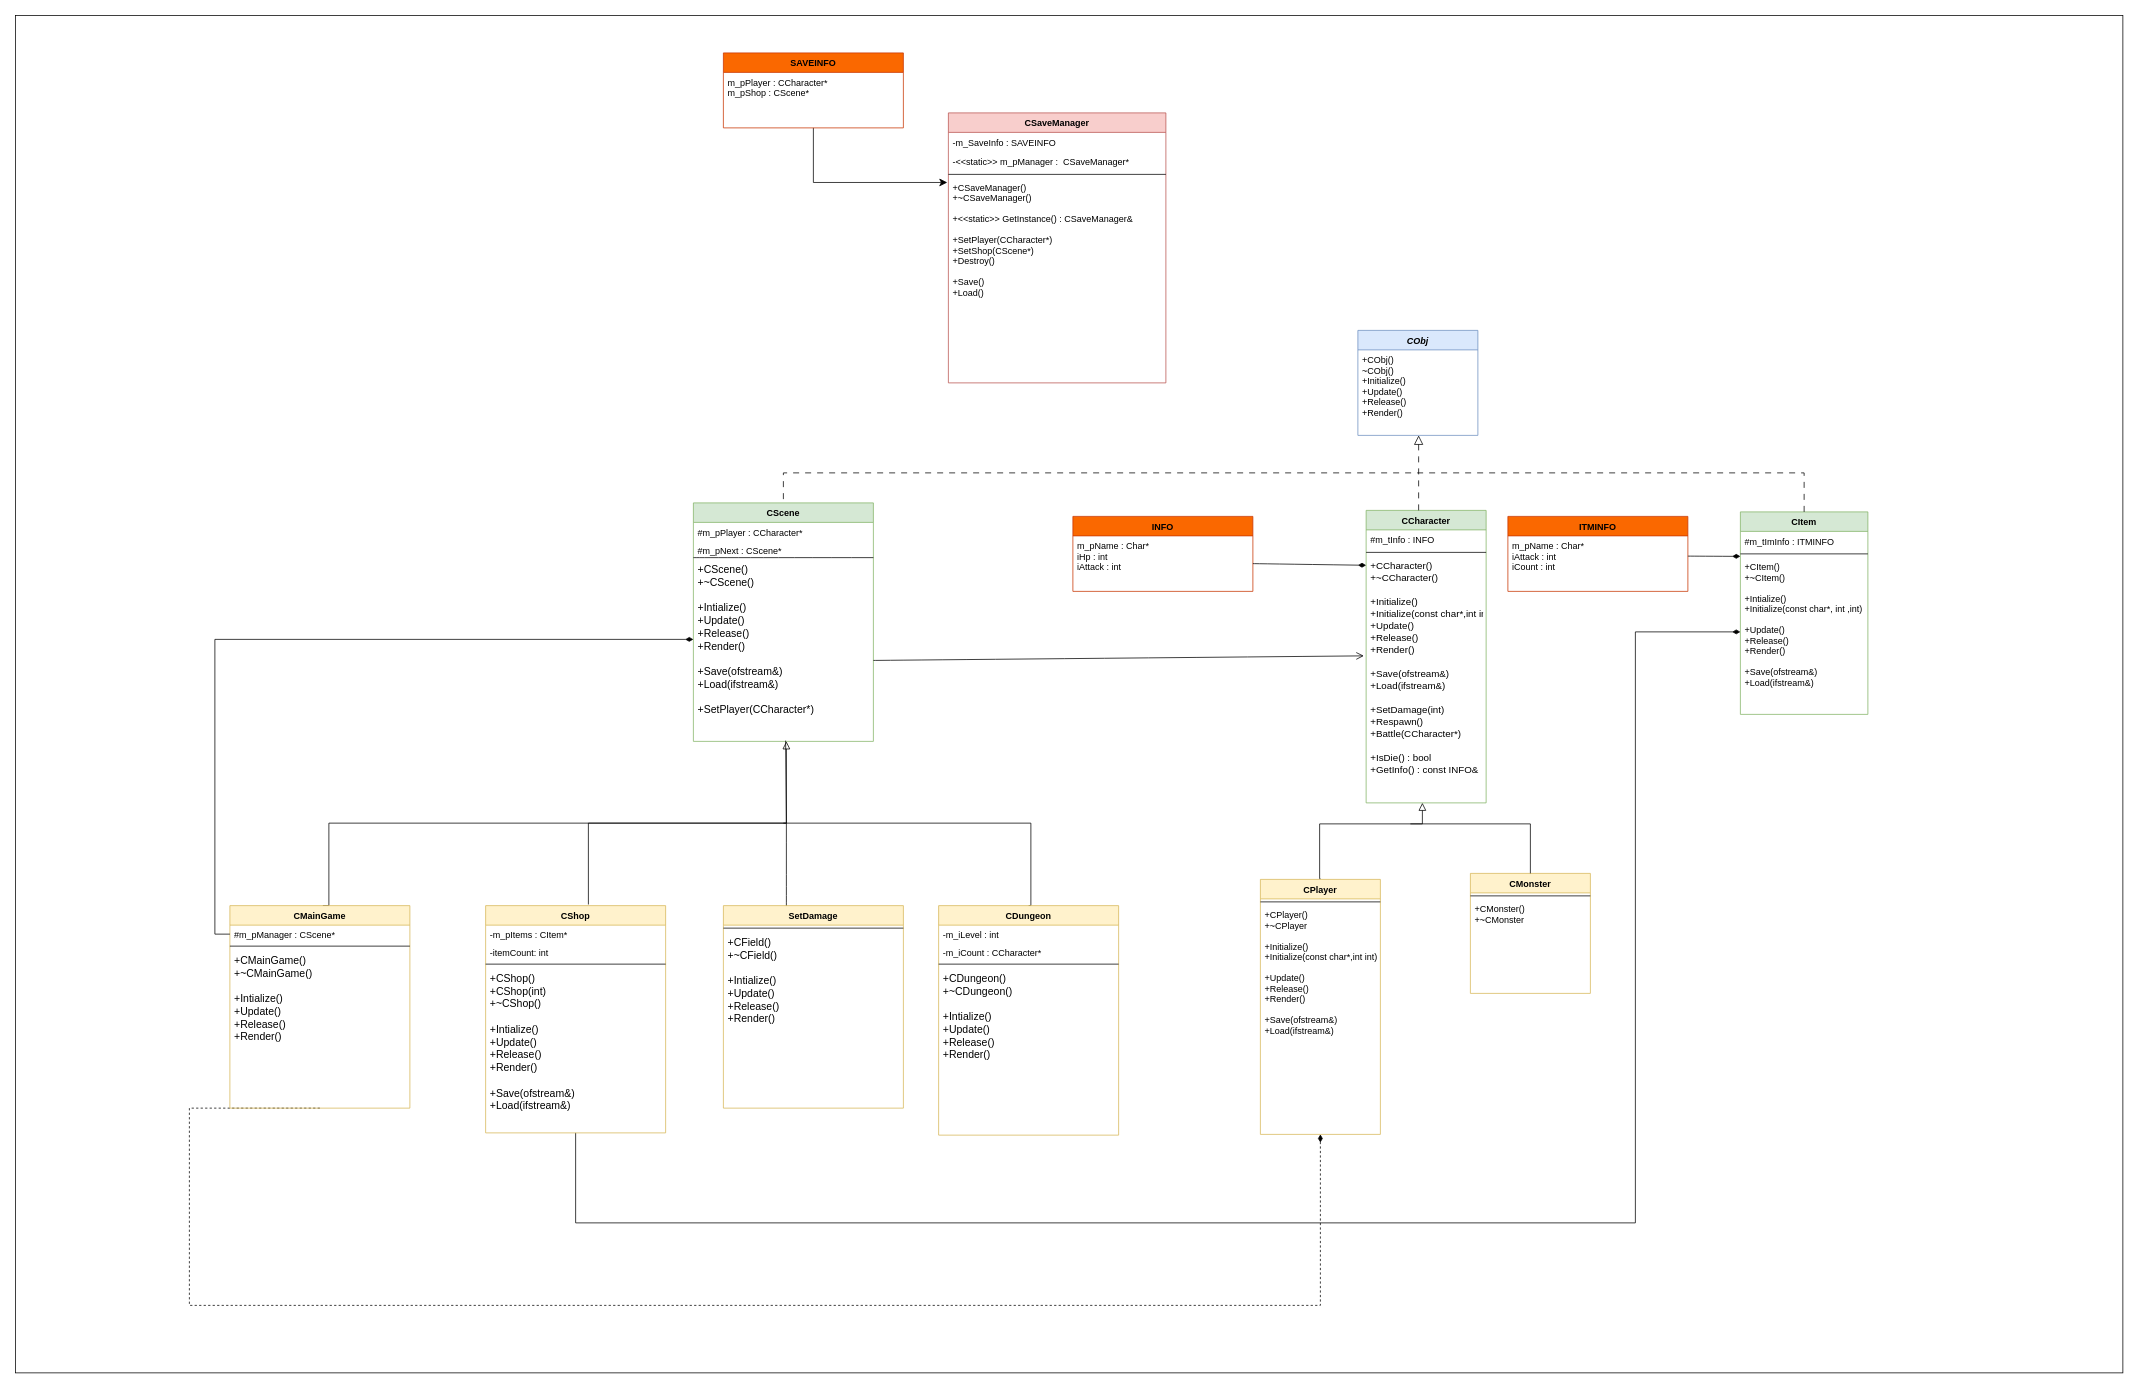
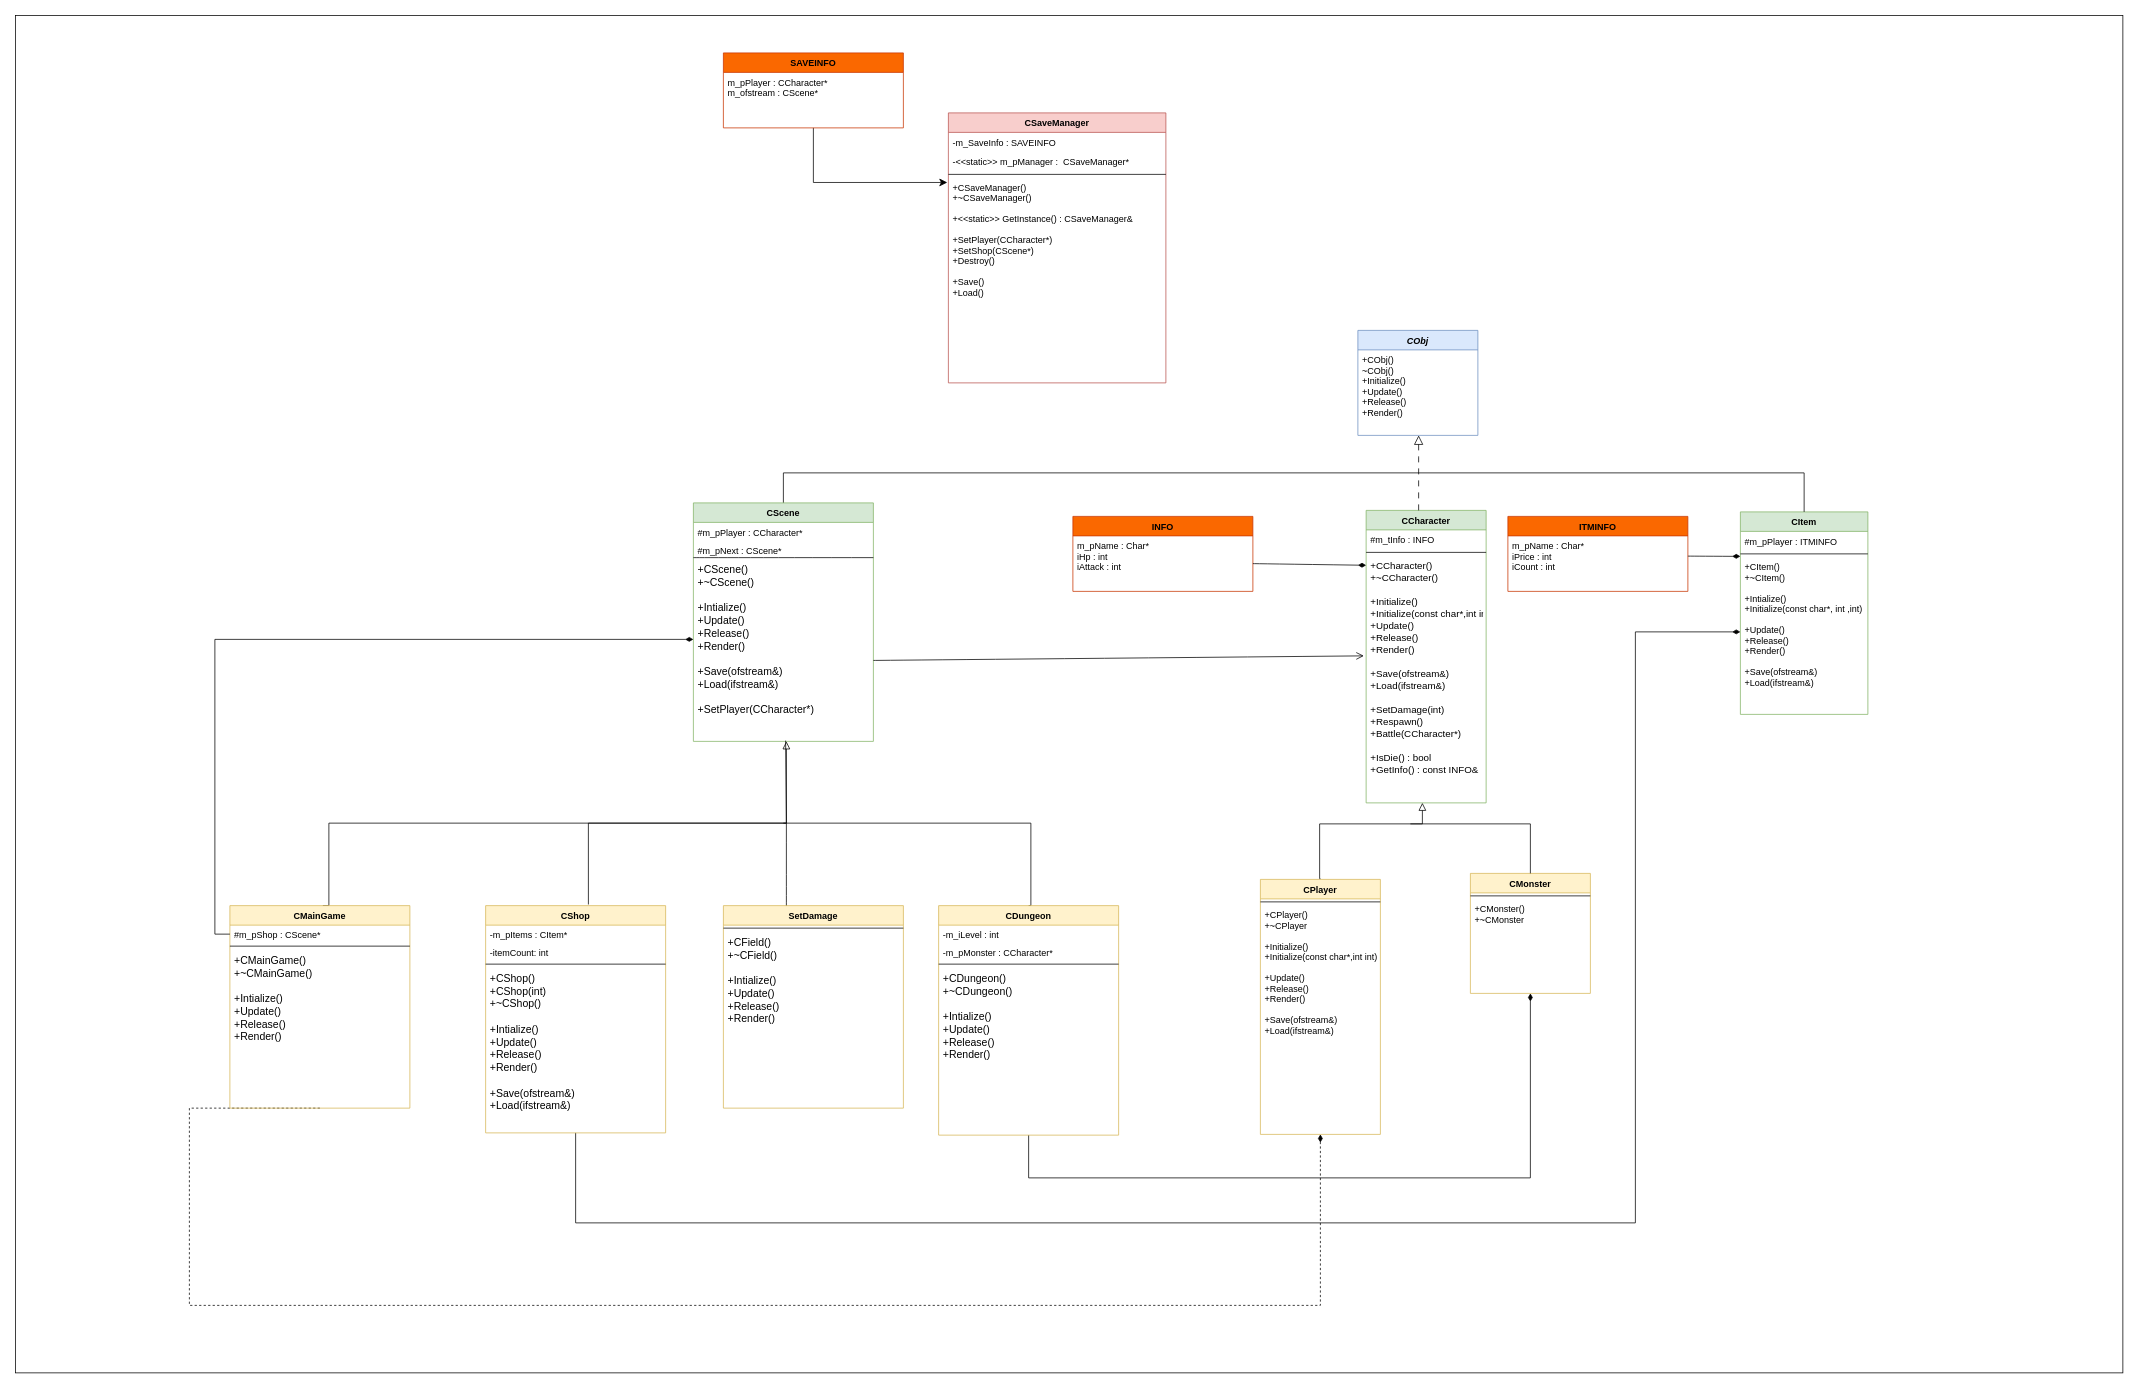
node "m_pPlayer : CCharacter* m_pShop : CScene*": label "m_pPlayer : CCharacter* m_pShop : CScene*" -> "m_pPlayer : CCharacter* m_ofstream : CScene*"
edge "CItem" -- "CScene": style dashed -> solid
node "#m_tImInfo : ITMINFO": label "#m_tImInfo : ITMINFO" -> "#m_pPlayer : ITMINFO"
node "m_pName : Char* iAttack : int iCount : int": label "m_pName : Char* iAttack : int iCount : int" -> "m_pName : Char* iPrice : int iCount : int"
node "#m_pManager : CScene*": label "#m_pManager : CScene*" -> "#m_pShop : CScene*"
node "-m_iCount : CCharacter*": label "-m_iCount : CCharacter*" -> "-m_pMonster : CCharacter*"
edge "CDungeon" -> "CMonster": added
